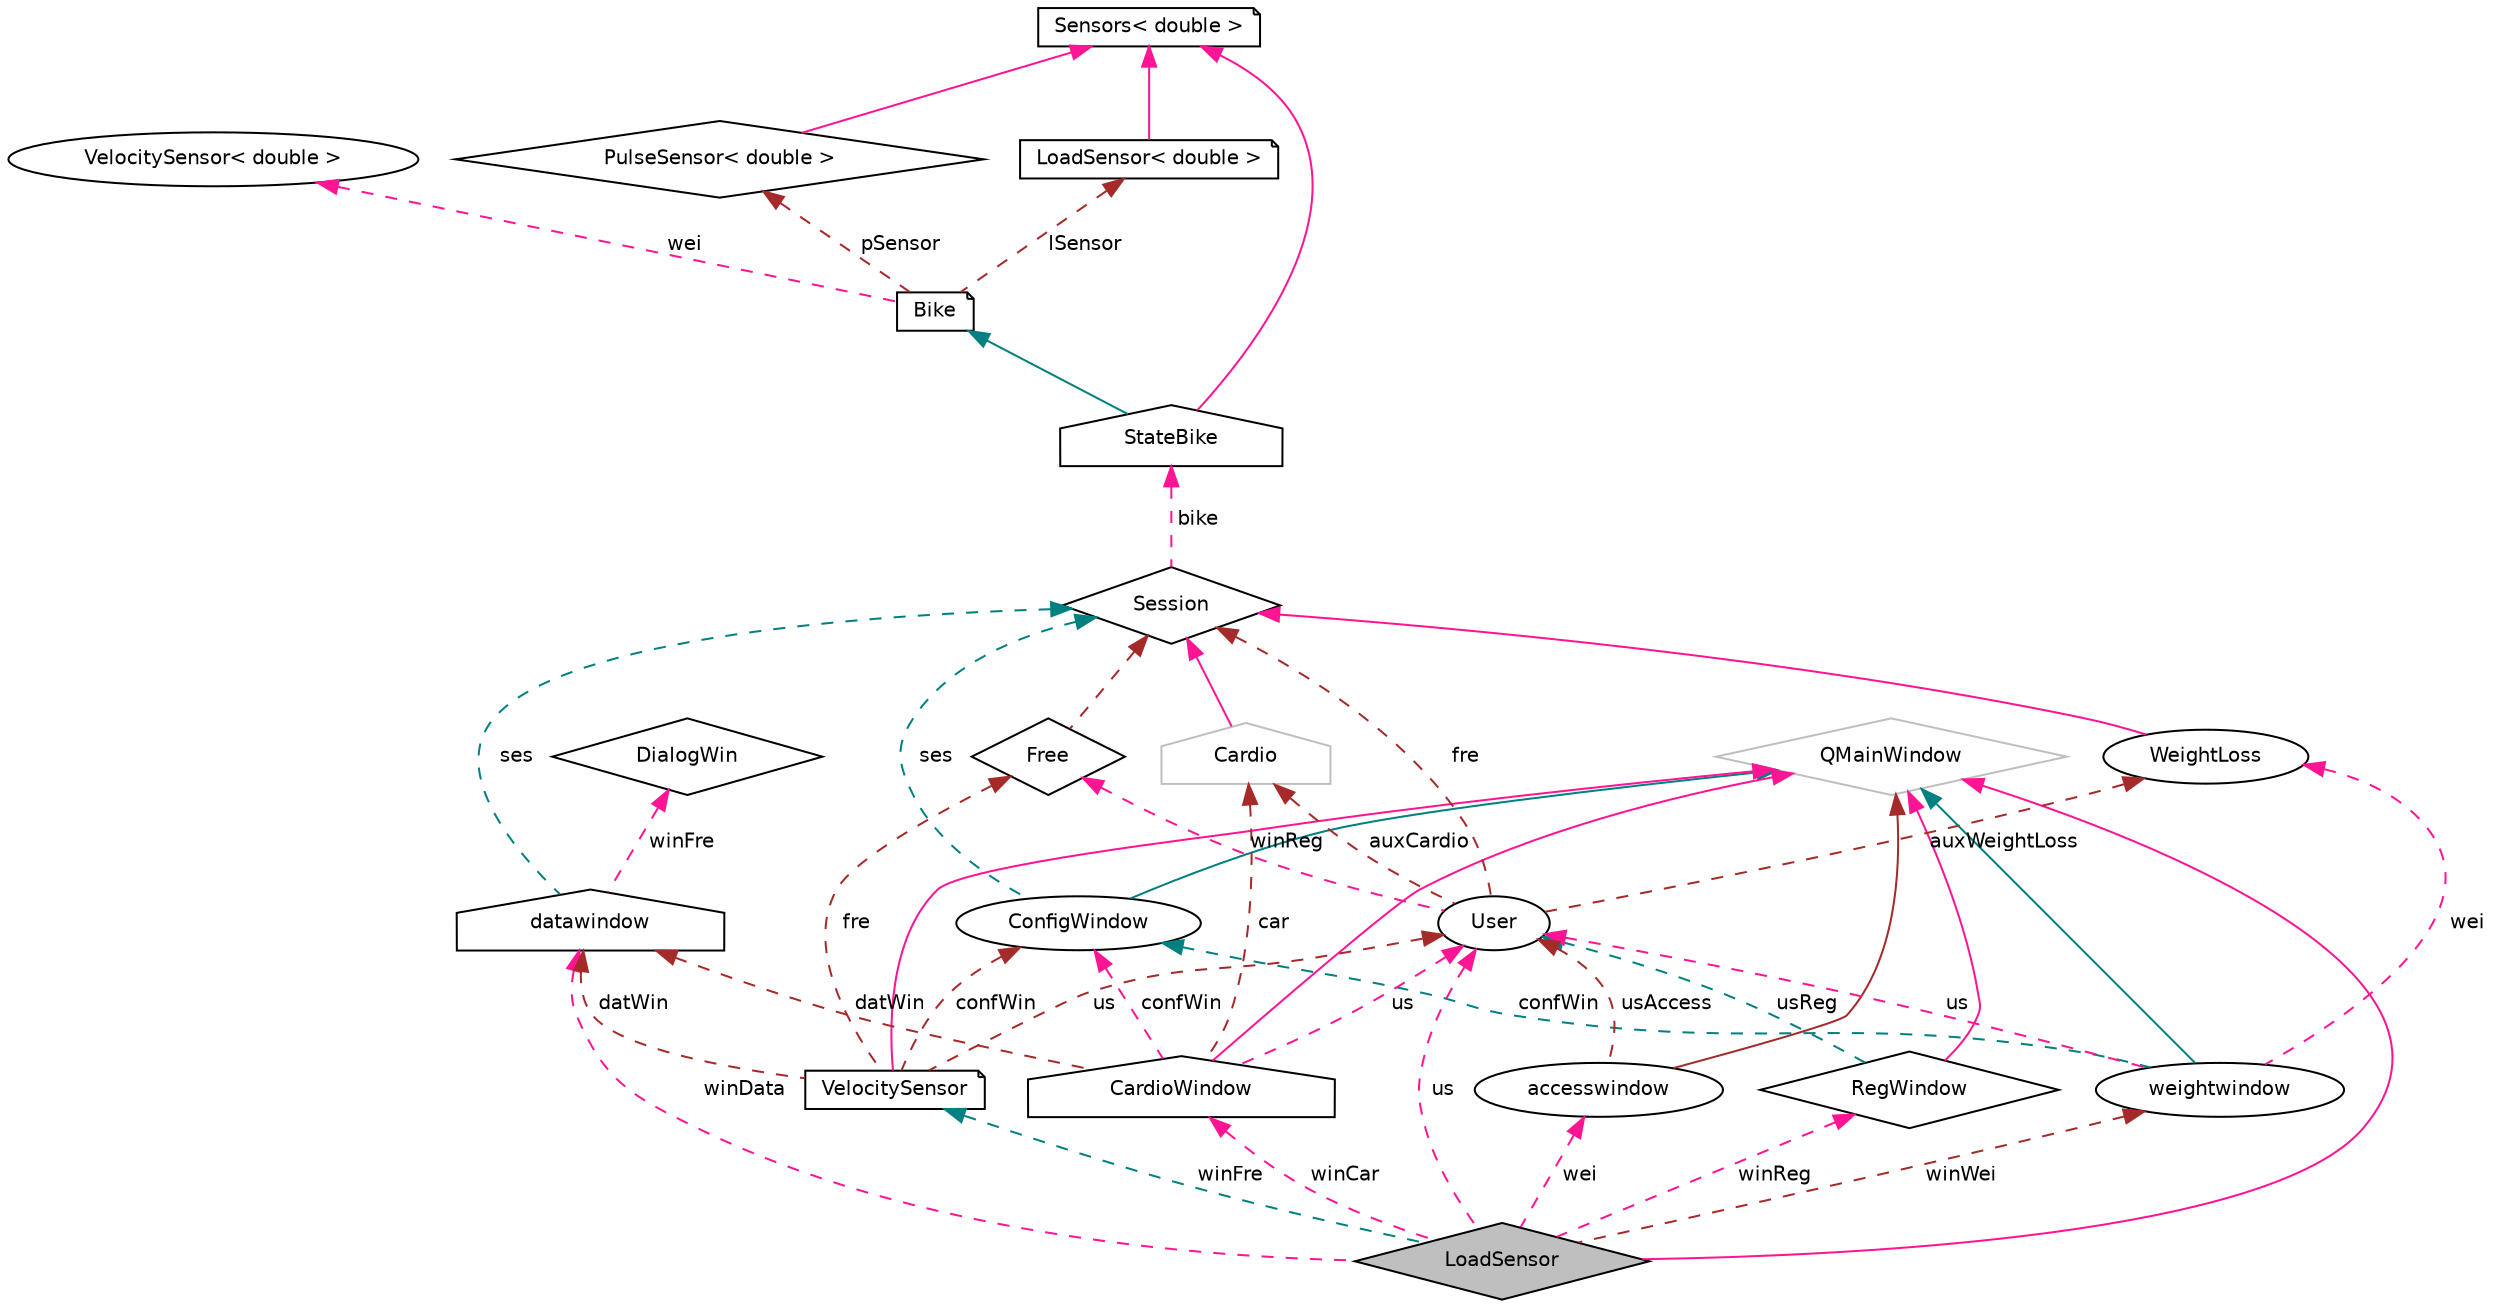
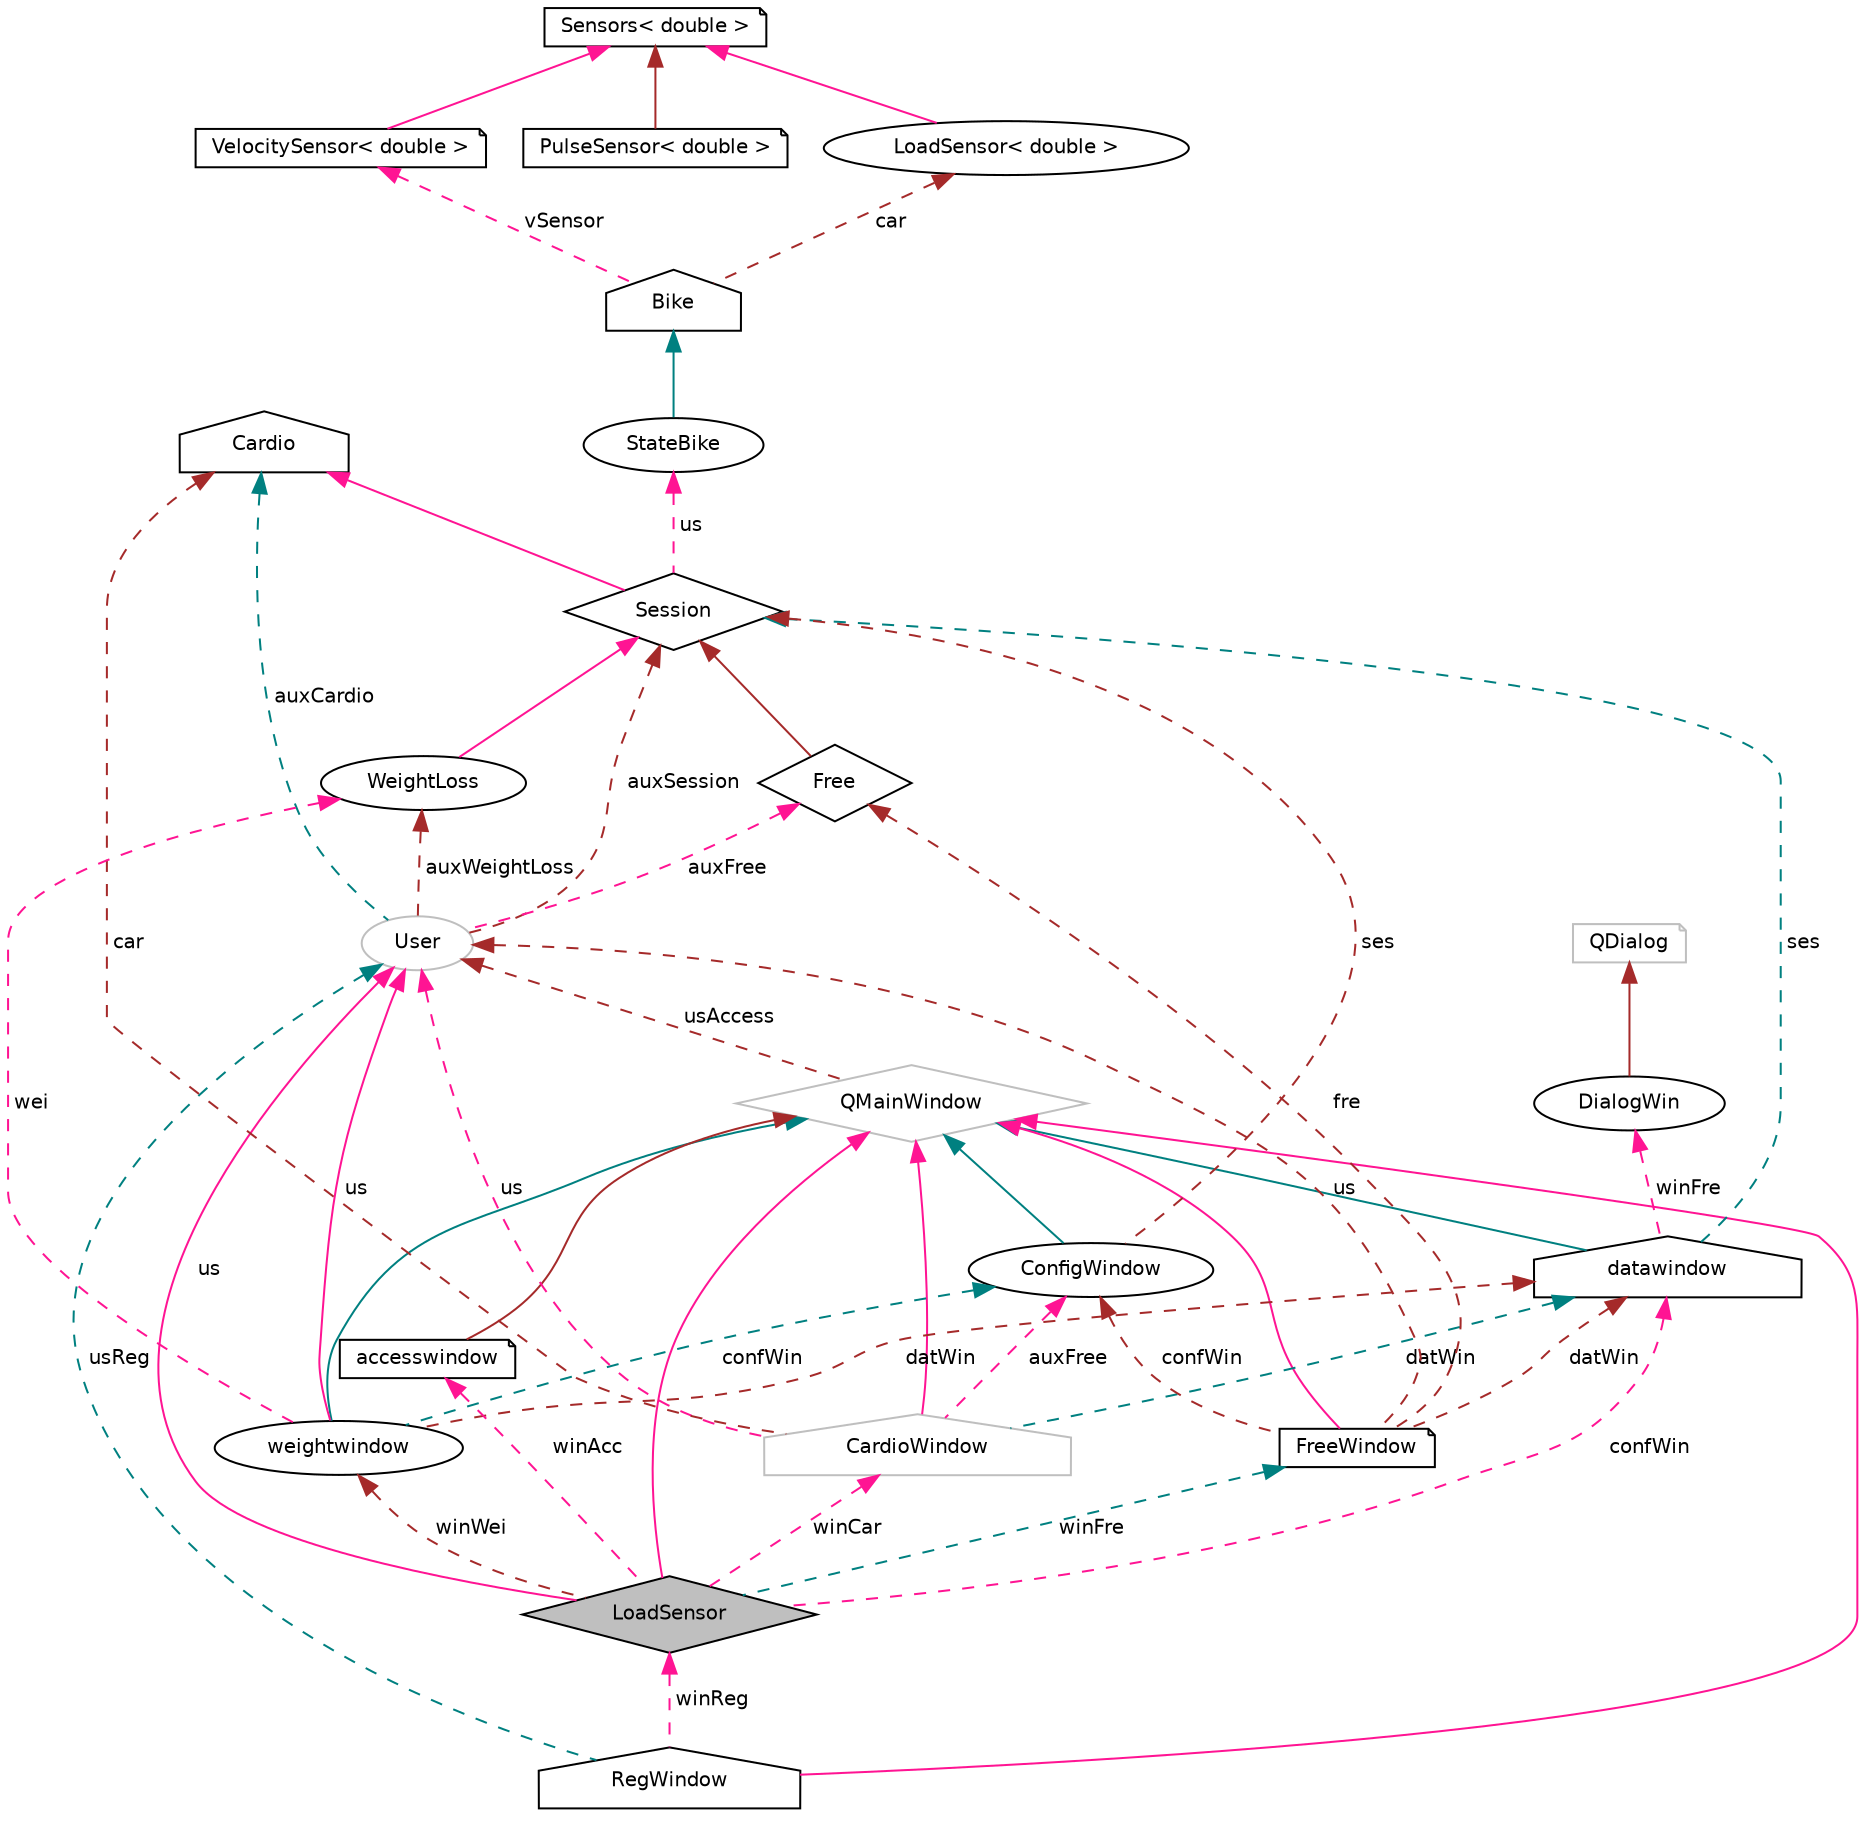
edge "PulseSensor< double >" -> "Sensors< double >": color deeppink -> brown
node "VelocitySensor< double >": shape ellipse -> note
node "PulseSensor< double >": shape diamond -> note
node "LoadSensor< double >": shape note -> ellipse
edge "StateBike" -> "Sensors< double >": now "VelocitySensor< double >" -> "Sensors< double >"
edge "Bike" -> "VelocitySensor< double >": label " wei" -> " vSensor"
edge "Bike" -> "LoadSensor< double >": label " lSensor" -> " car"
edge "Bike" -> "PulseSensor< double >": removed, label "pSensor"
node "Bike": shape note -> house
node "StateBike": shape house -> ellipse
edge "Session" -> "StateBike": label " bike" -> " us"
edge "Free" -> "Session": style dashed -> solid
edge "Cardio" -> "Session": reversed
edge "ConfigWindow" -> "Session": color teal -> brown
node "DialogWin": shape diamond -> ellipse
node "Cardio": color grey75 -> black
edge "User" -> "Session": label " fre" -> " auxSession"
edge "User" -> "Free": label " winReg" -> " auxFree"
edge "User" -> "Cardio": color brown -> teal
node "User": color black -> grey75
node "QDialog": added
edge "weightwindow" -> "User": style dashed -> solid
edge "accesswindow" -> "User": now "QMainWindow" -> "User"
edge "CardioWindow" -> "ConfigWindow": label " confWin" -> " auxFree"
edge "CardioWindow" -> "datawindow": color brown -> teal
edge "LoadSensor" -> "datawindow": label " winData" -> " confWin"
node "VelocitySensor": label "VelocitySensor" -> "FreeWindow"
node "CardioWindow": color black -> grey75
node "accesswindow": shape ellipse -> note
node "RegWindow": shape diamond -> house
edge "LoadSensor" -> "User": style dashed -> solid
edge "LoadSensor" -> "accesswindow": label " wei" -> " winAcc"
edge "LoadSensor" -> "RegWindow": reversed
edge "datawindow" -> "QMainWindow": added
edge "weightwindow" -> "datawindow": added, label "datWin"
